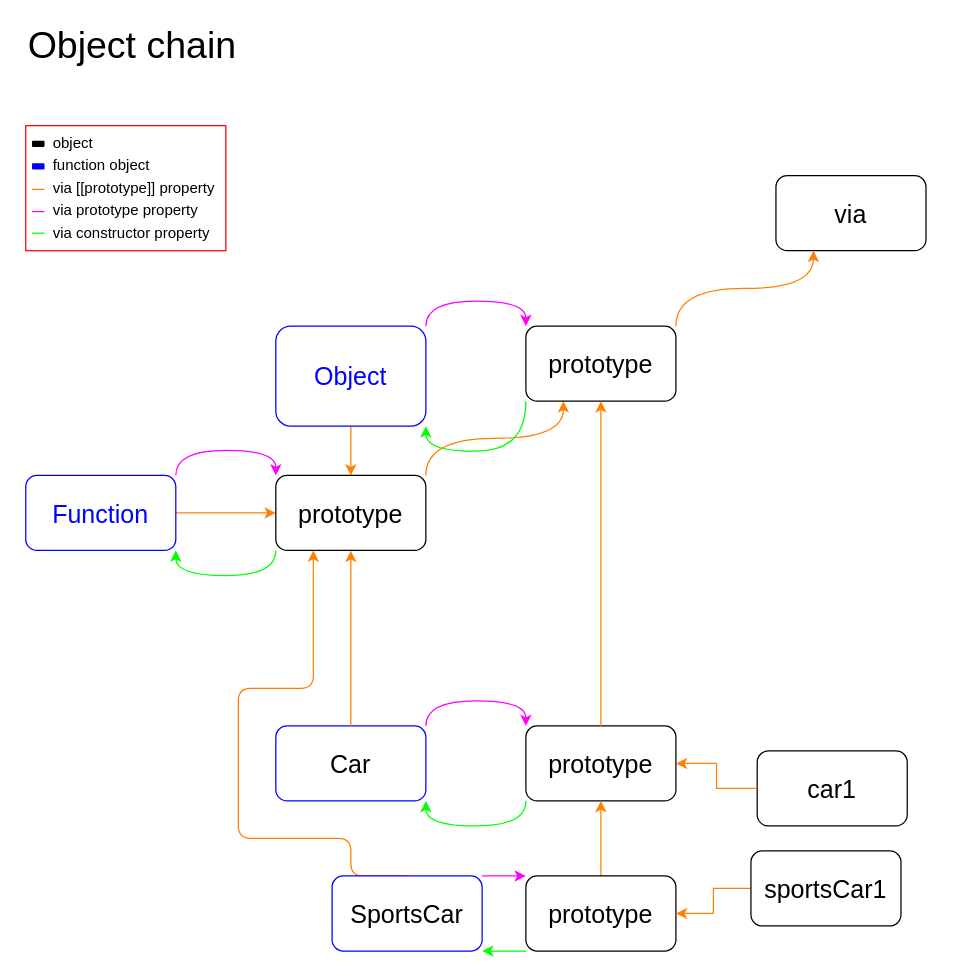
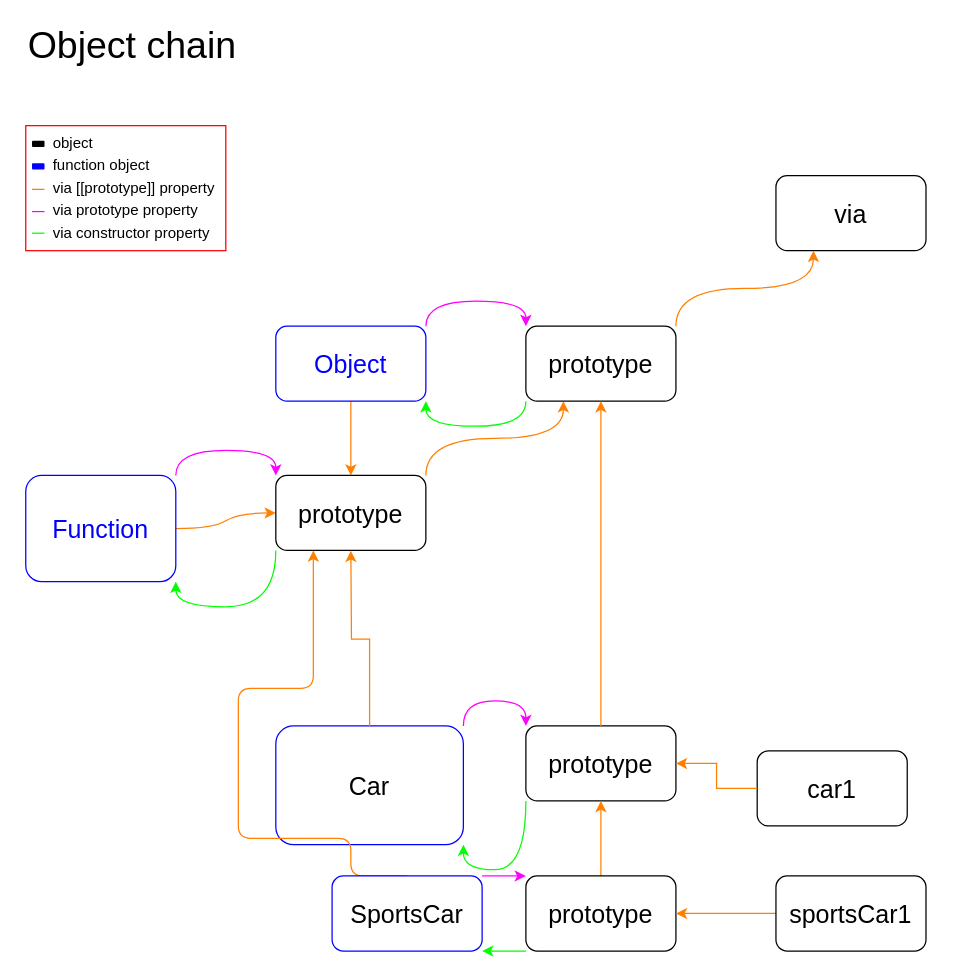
node "Object": size 150x100 -> 150x75
node "Function": size 150x75 -> 150x106
node "Car": size 150x75 -> 188x119
node "sportsCar1": moved (826, 888) -> (851, 913)
